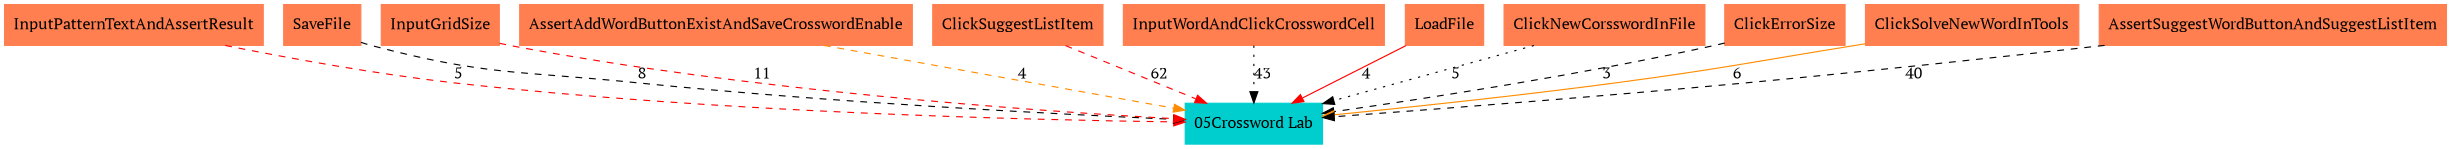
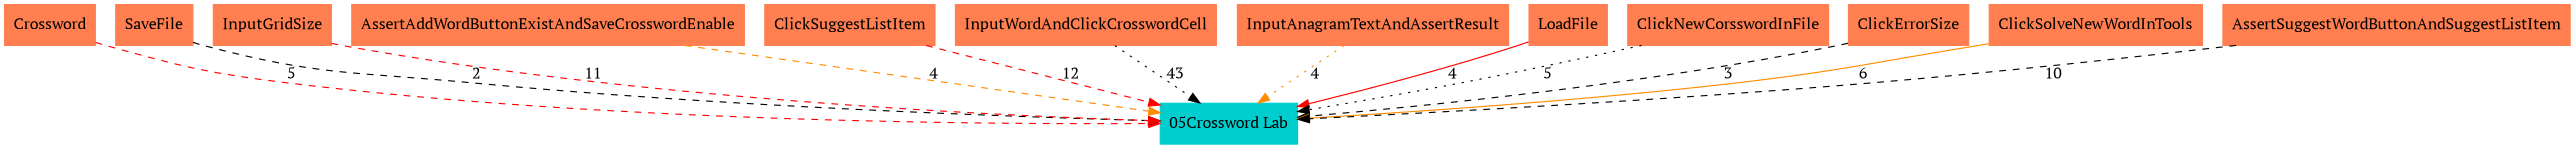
node "InputPatternTextAndAssertResult": label "InputPatternTextAndAssertResult" -> "Crossword"
node "InputAnagramTextAndAssertResult": added
edge "SaveFile" -> "05Crossword Lab": label "8" -> "2"
edge "ClickSuggestListItem" -> "05Crossword Lab": label "62" -> "12"
edge "AssertSuggestWordButtonAndSuggestListItem" -> "05Crossword Lab": label "40" -> "10"
